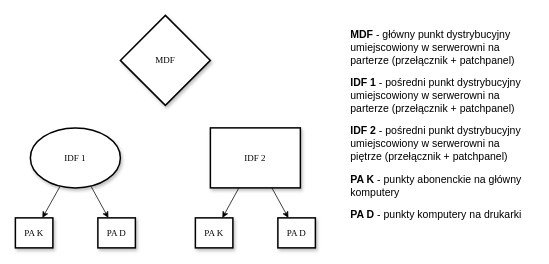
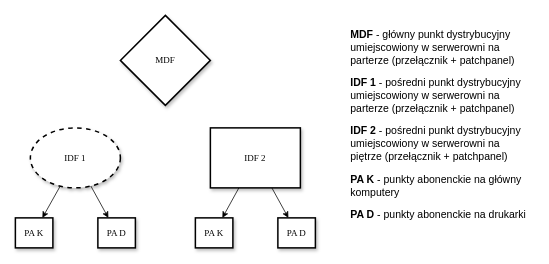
node "IDF 1": style solid -> dashed
node "PA D - punkty komputery na drukarki": label "PA D - punkty komputery na drukarki" -> "PA D - punkty abonenckie na drukarki"
